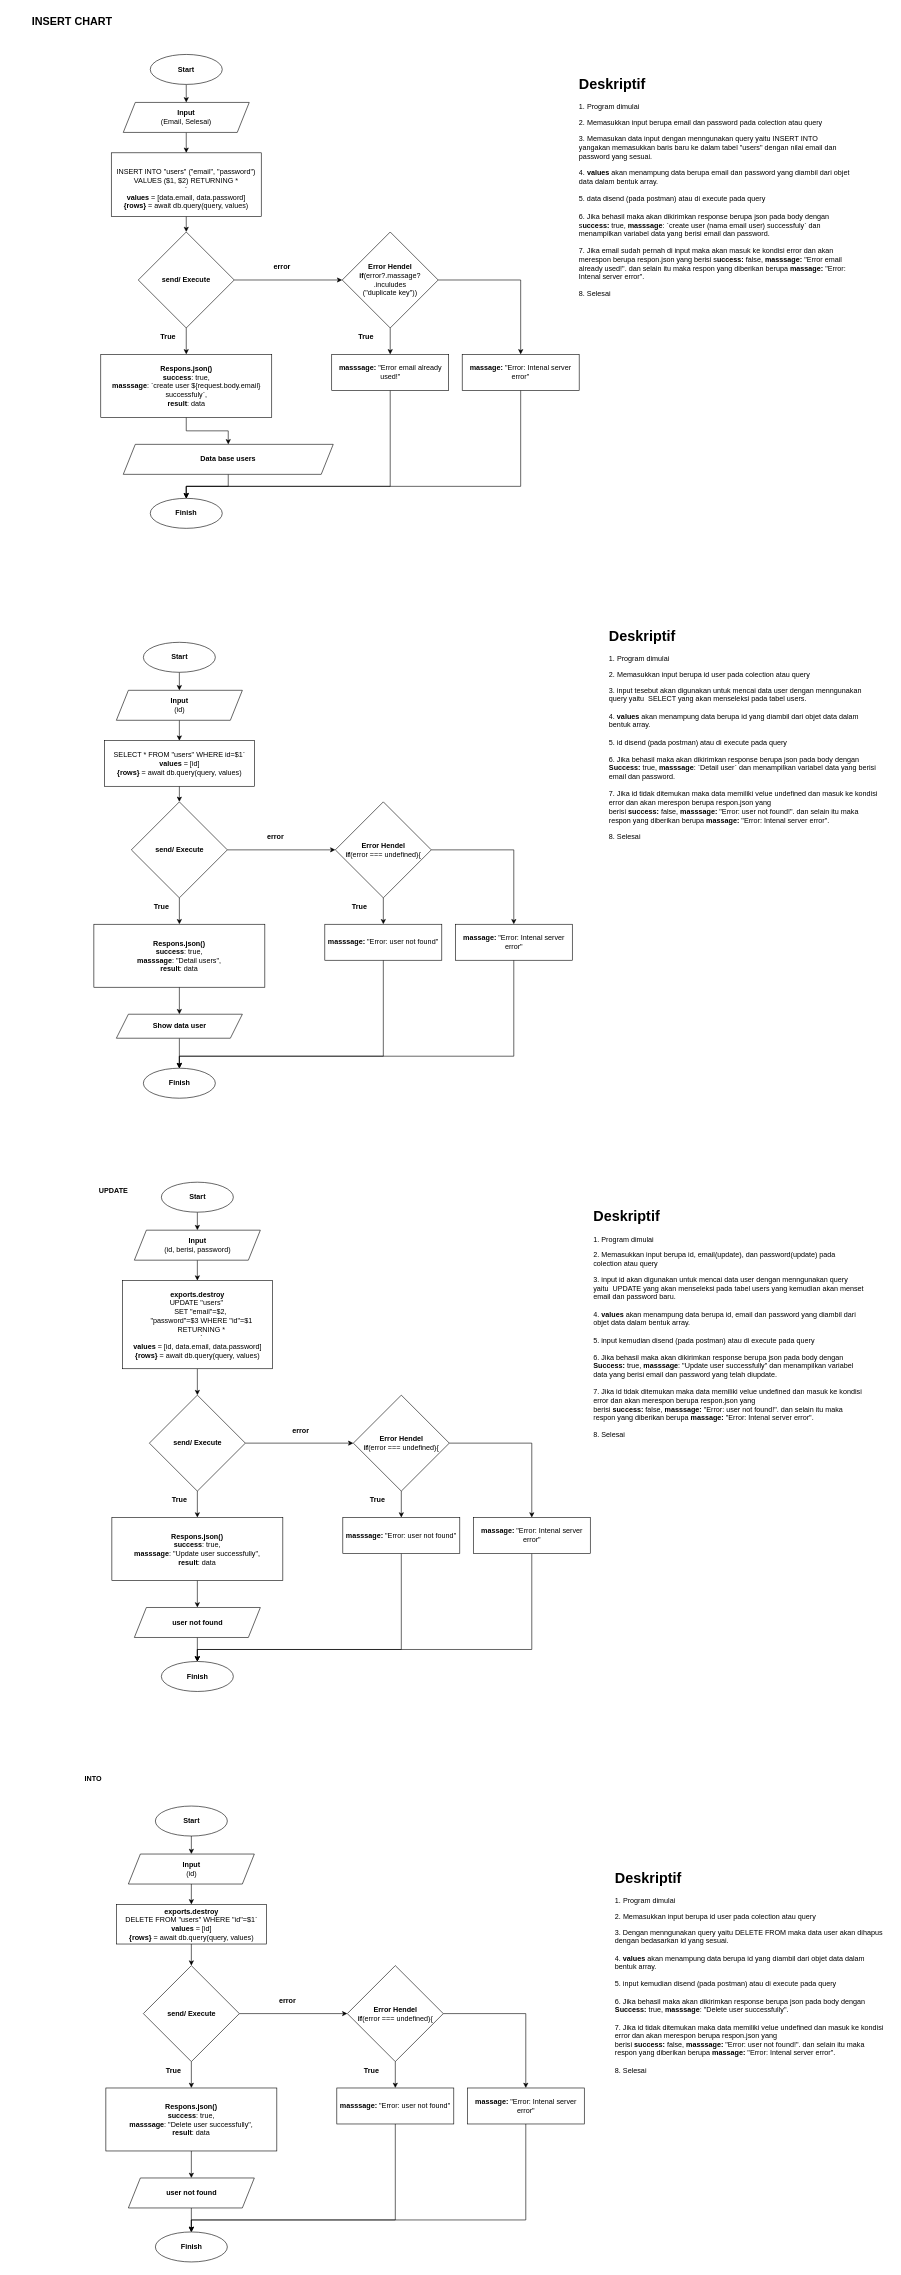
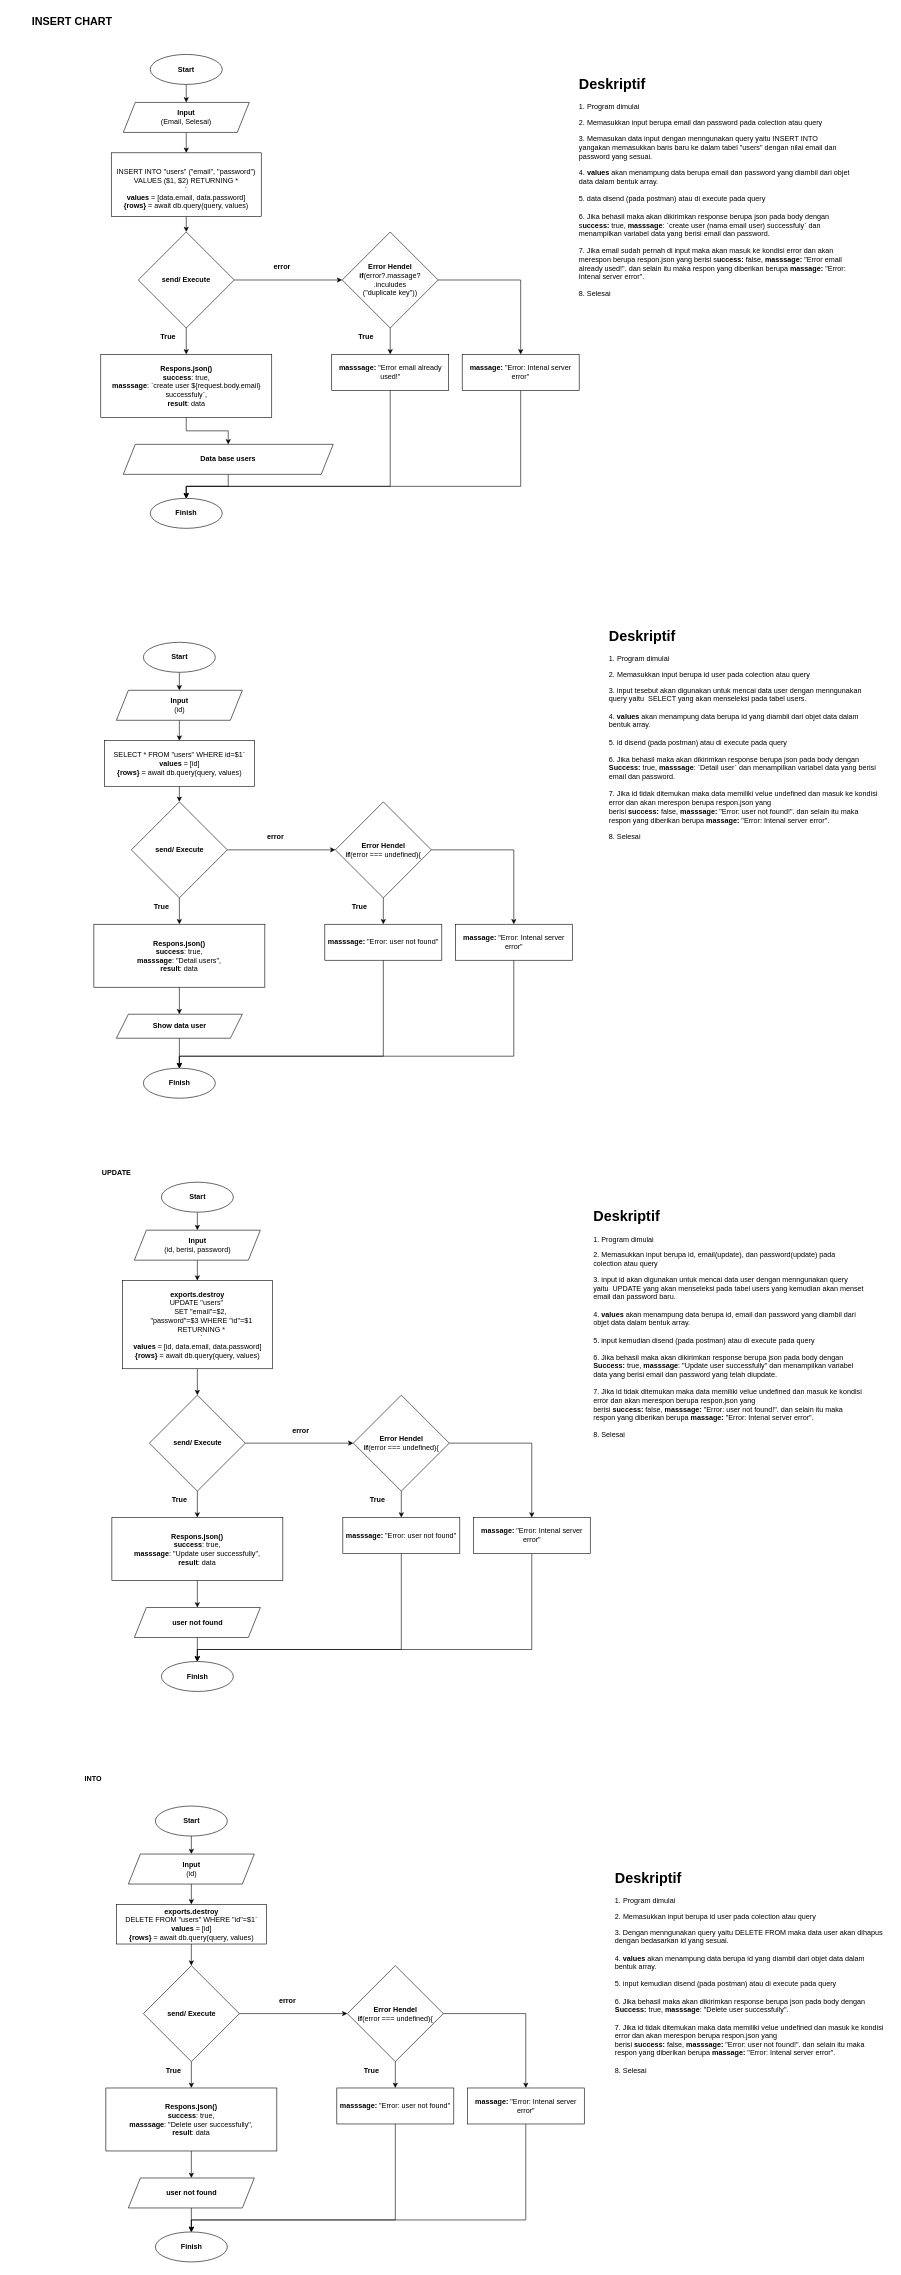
node "UPDATE": moved (113, 1191) -> (116, 1173)
